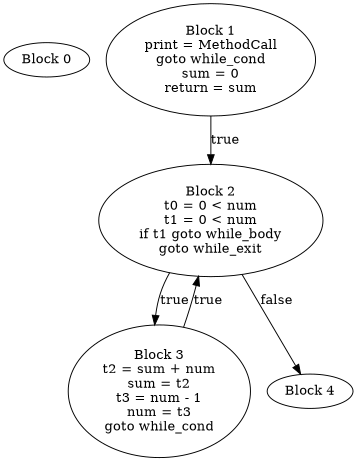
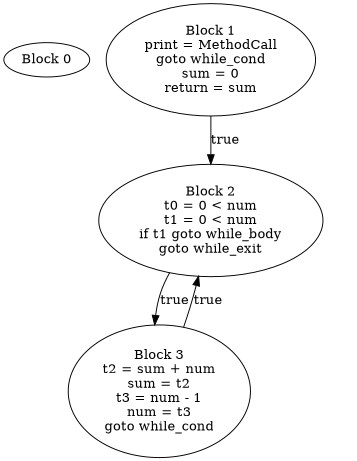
node "Block 4": removed
